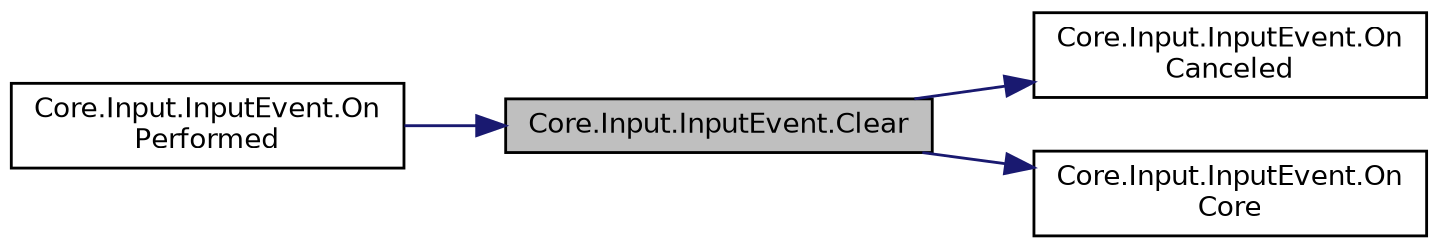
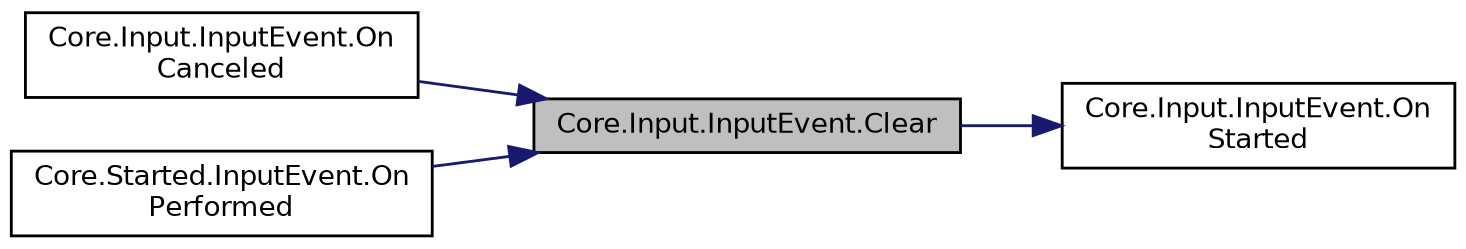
edge "Core.Input.InputEvent.Clear" -> "Core.Input.InputEvent.On Canceled": reversed
node "Core.Input.InputEvent.On Performed": label "Core.Input.InputEvent.On Performed" -> "Core.Started.InputEvent.On Performed"
node "Core.Input.InputEvent.On Core": label "Core.Input.InputEvent.On Core" -> "Core.Input.InputEvent.On Started"
